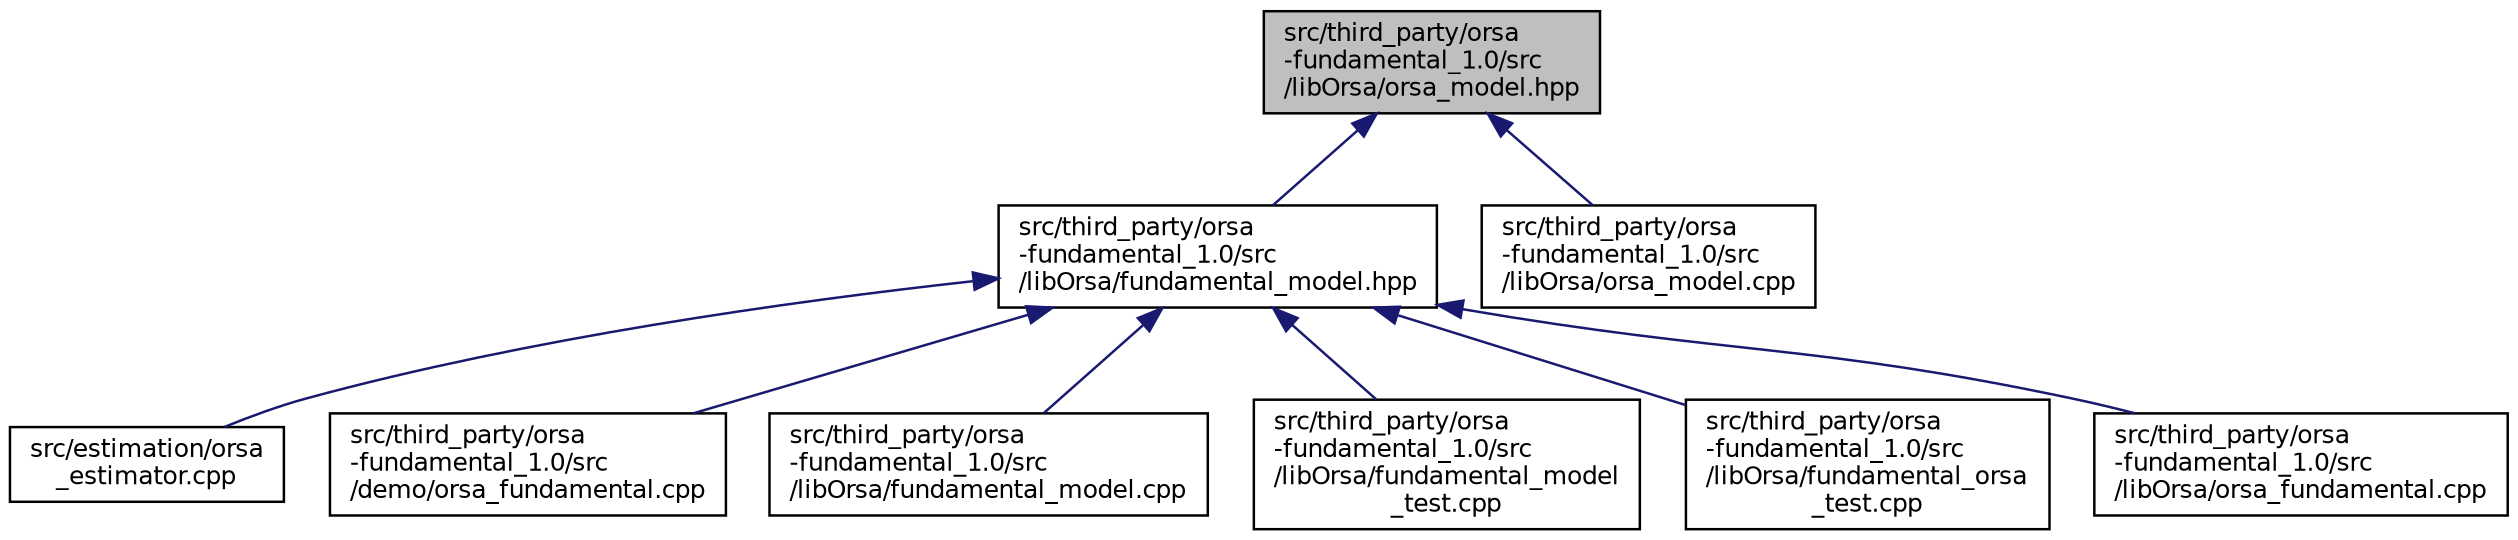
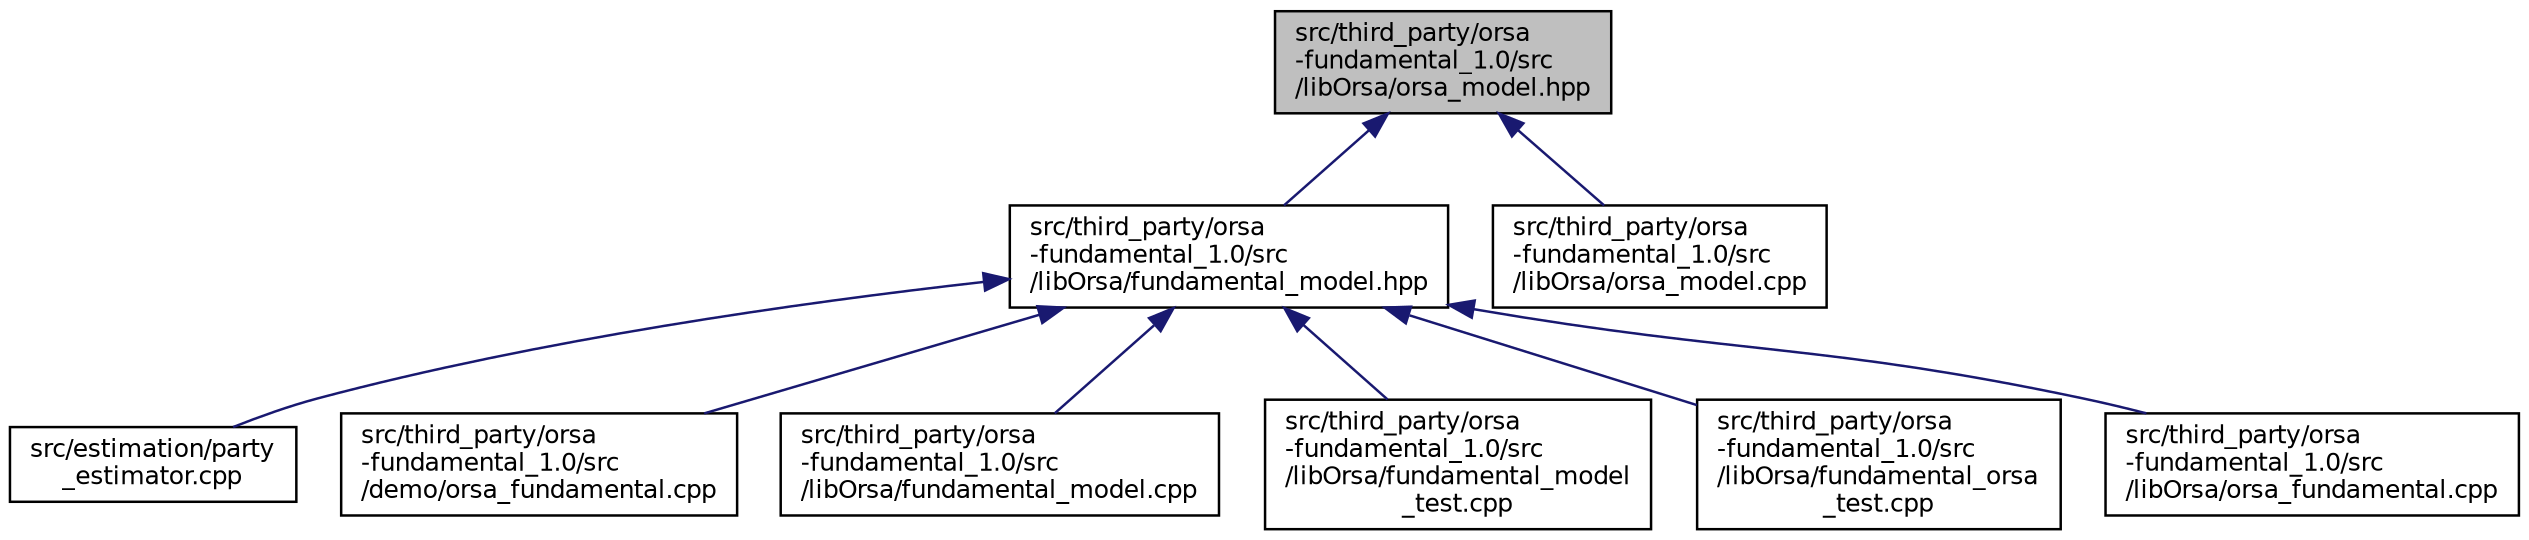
node "src/estimation/orsa _estimator.cpp": label "src/estimation/orsa _estimator.cpp" -> "src/estimation/party _estimator.cpp"
